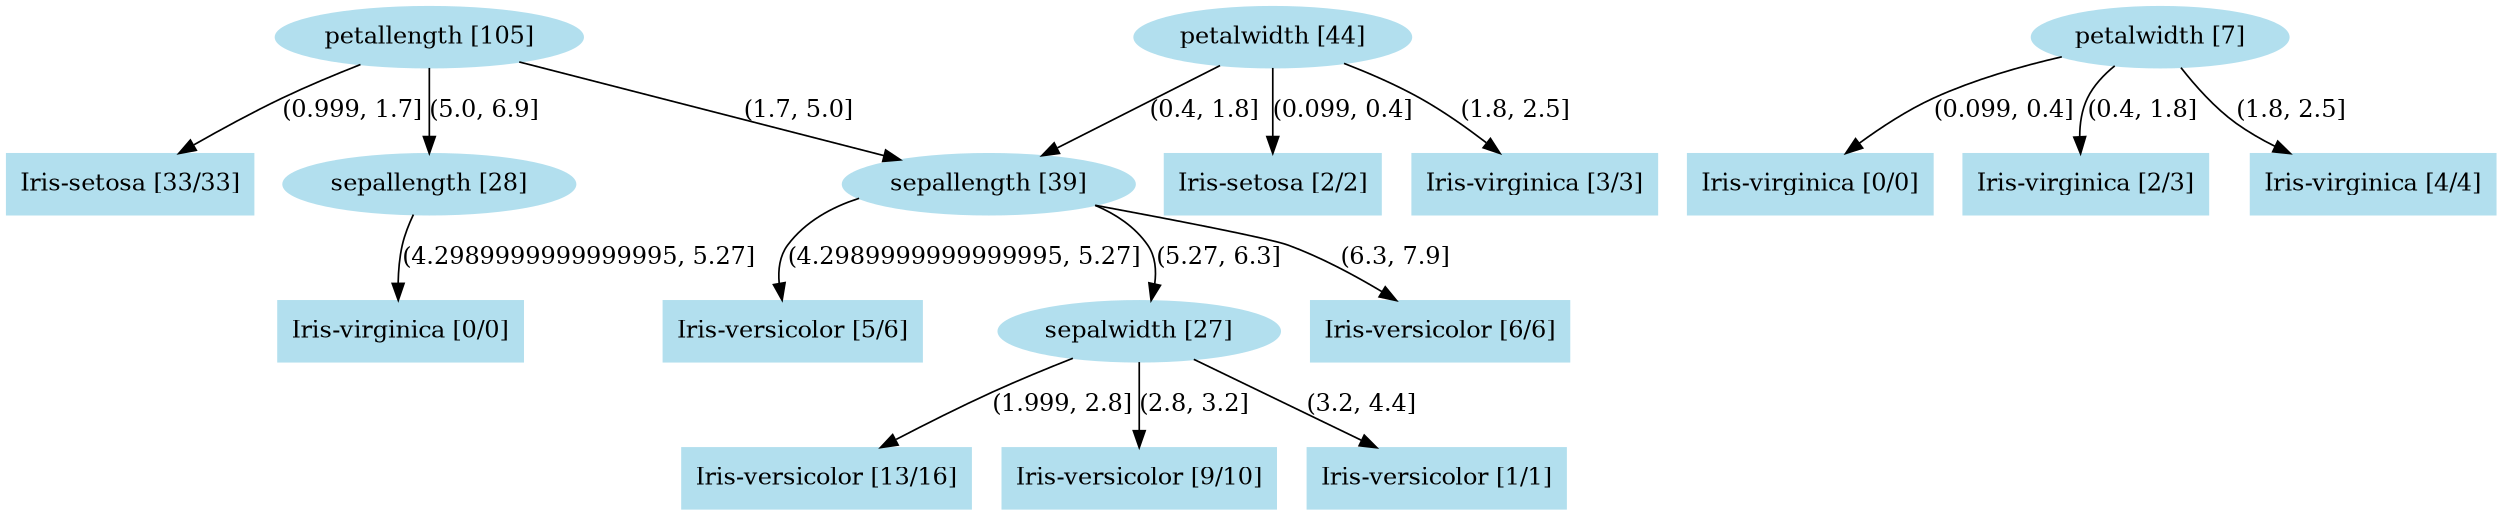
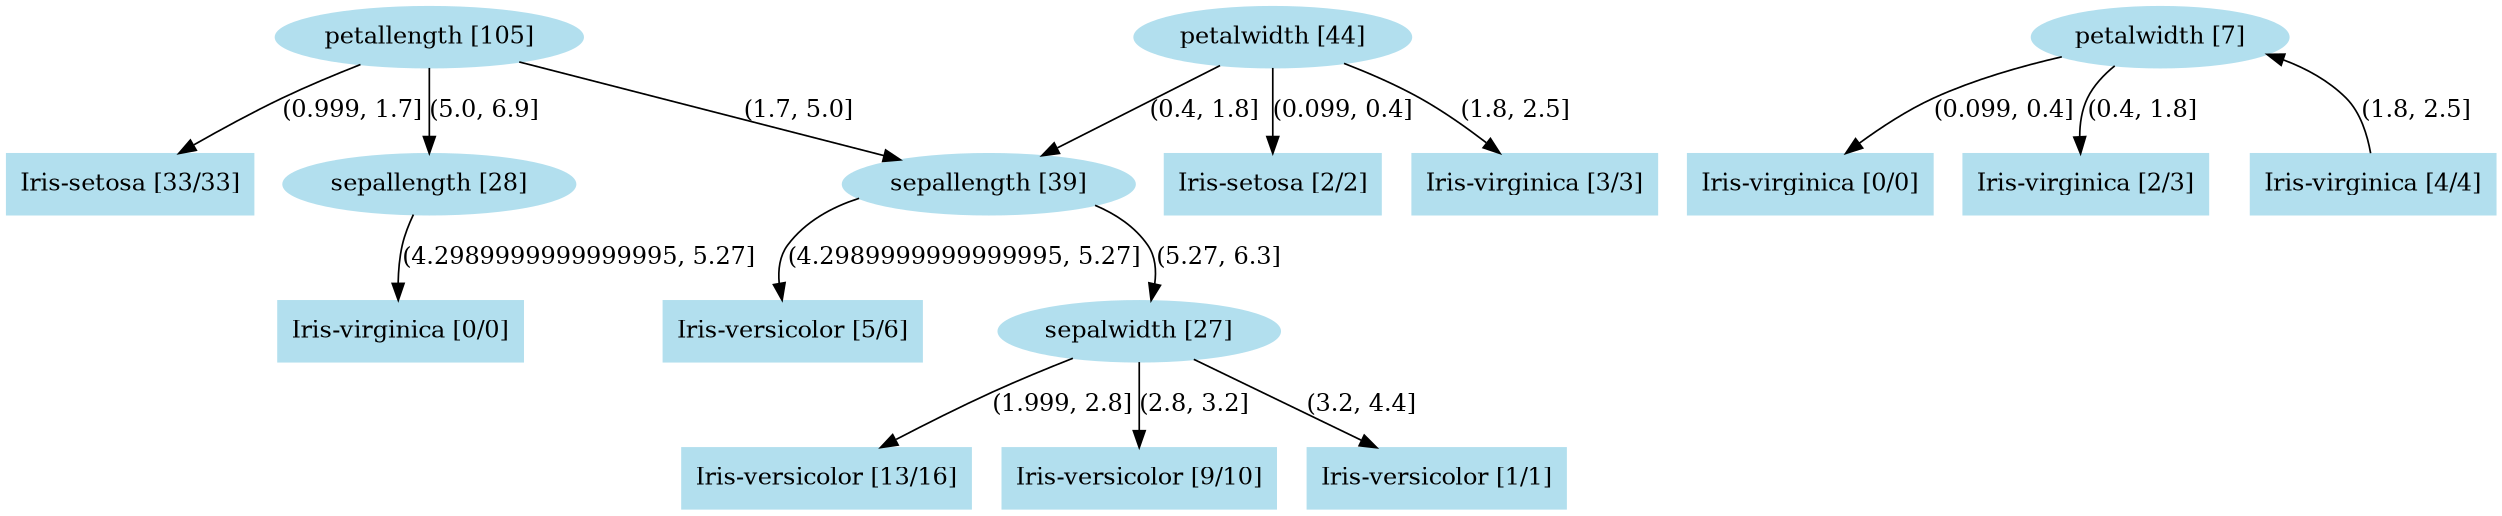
edge "petalwidth [7]" -> "Iris-virginica [4/4]": reversed
node "Iris-versicolor [6/6]": removed
